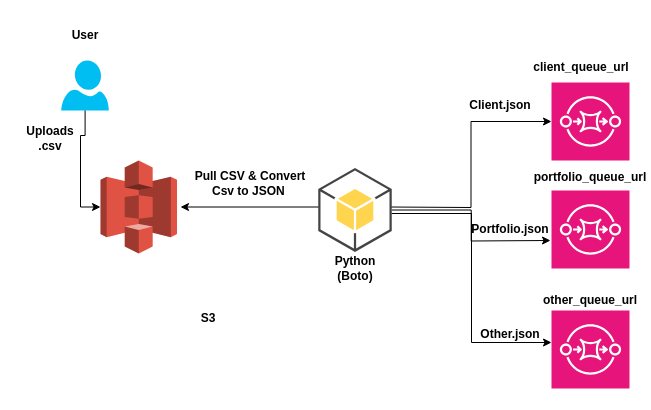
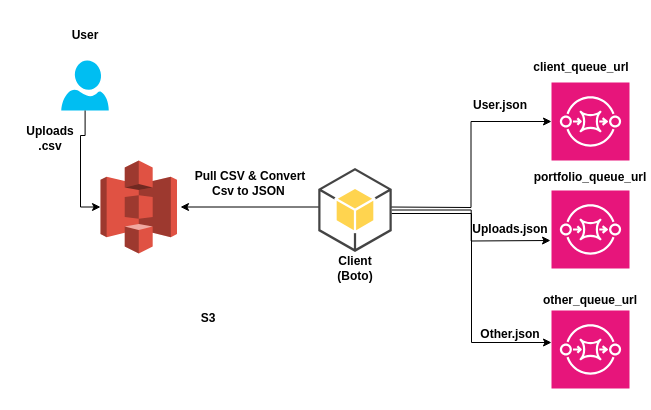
node "Client.json": label "Client.json" -> "User.json"
node "Portfolio.json": label "Portfolio.json" -> "Uploads.json"
node "Python (Boto)": label "Python (Boto)" -> "Client (Boto)"
